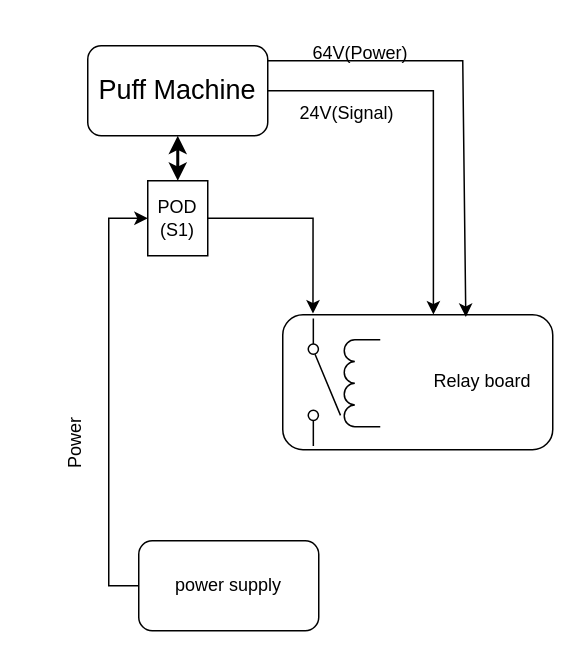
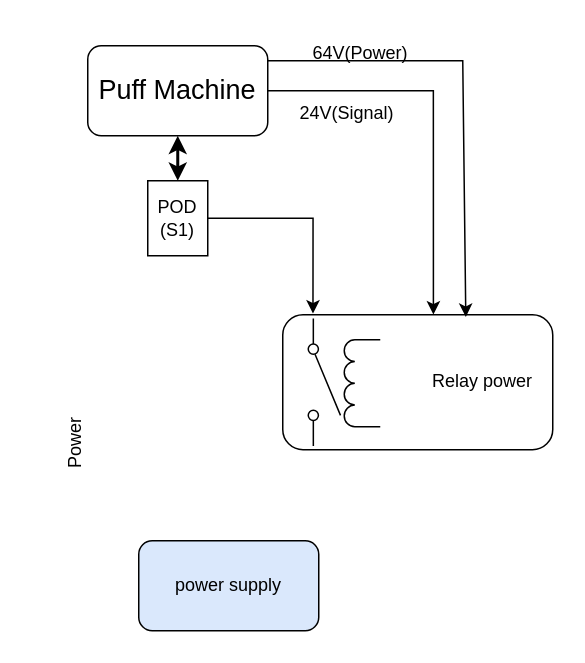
node "Relay board": label "Relay board" -> "Relay power"
edge "power supply" -> "POD (S1)": removed
node "power supply": fillcolor #ffffff -> #dae8fc
